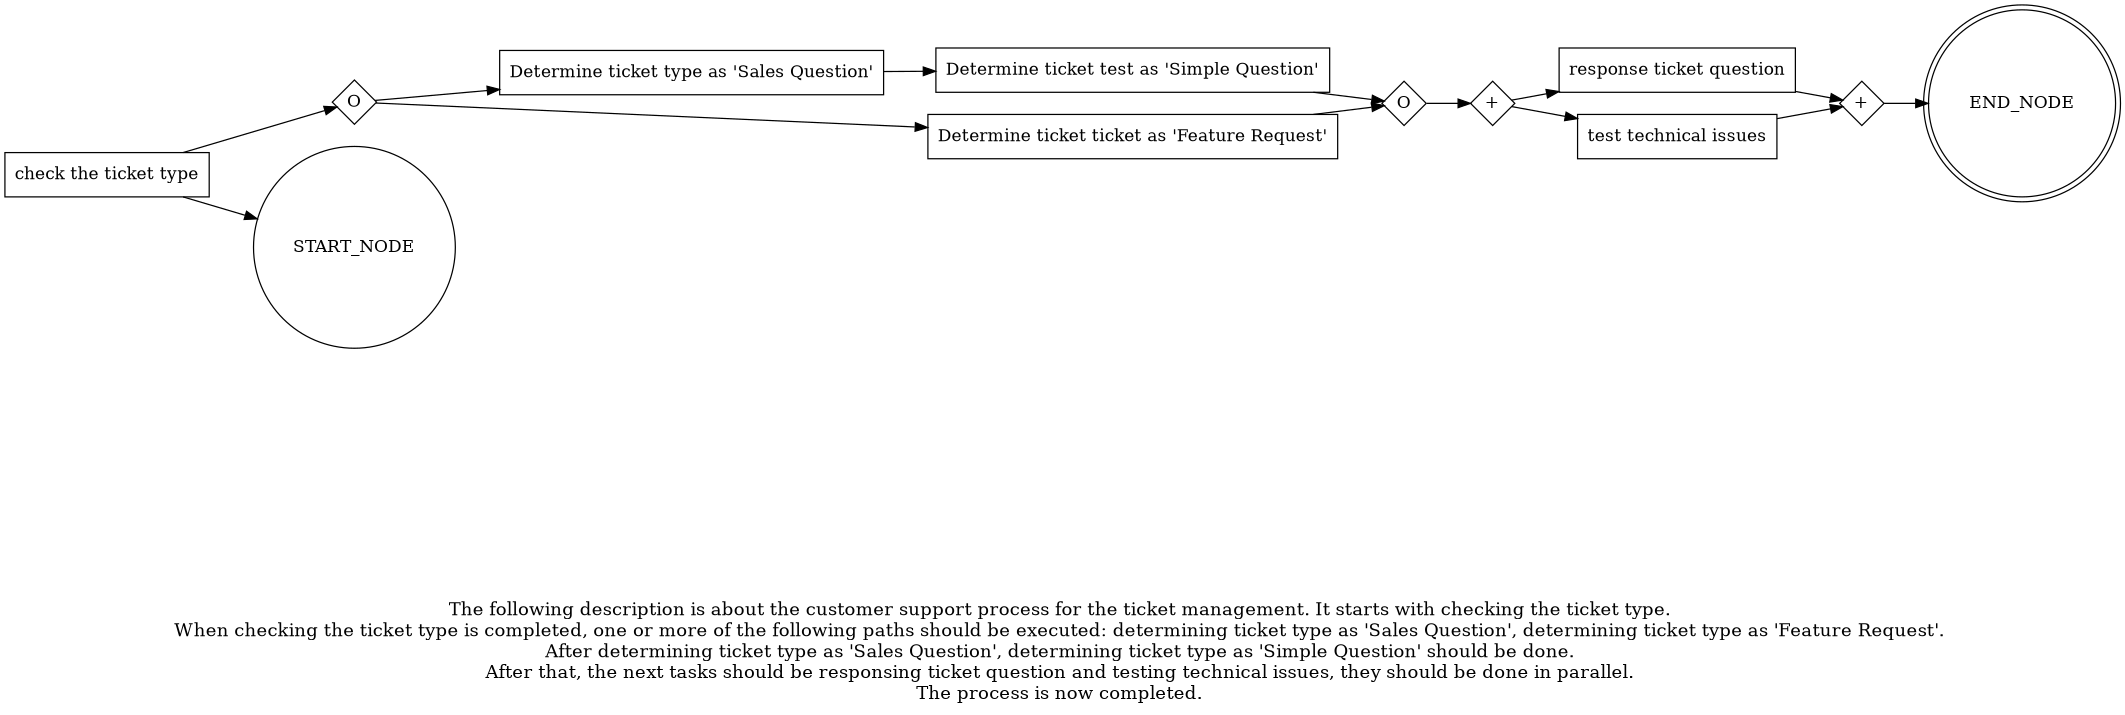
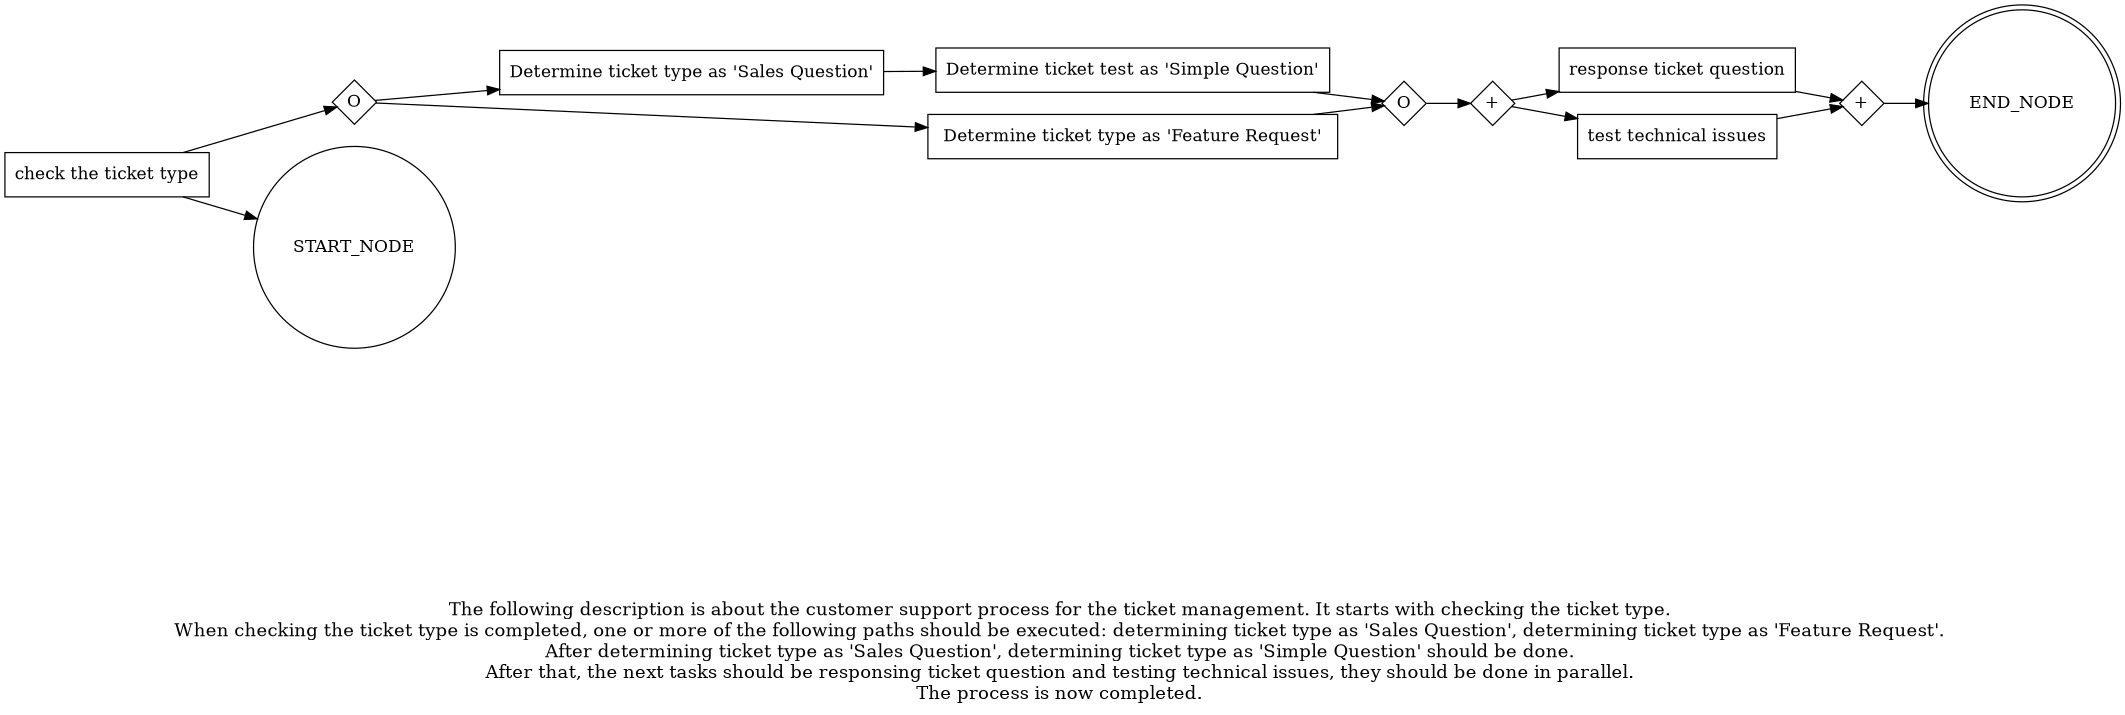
node "Determine ticket ticket as 'Feature Request'": label "Determine ticket ticket as 'Feature Request'" -> "Determine ticket type as 'Feature Request'"
